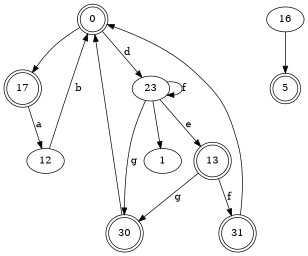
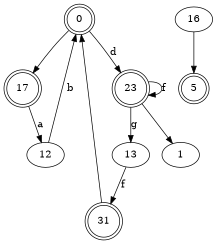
node "23": shape ellipse -> doublecircle
edge "23" -> "13": label "e" -> "g"
node "13": shape doublecircle -> ellipse
node "30": removed
